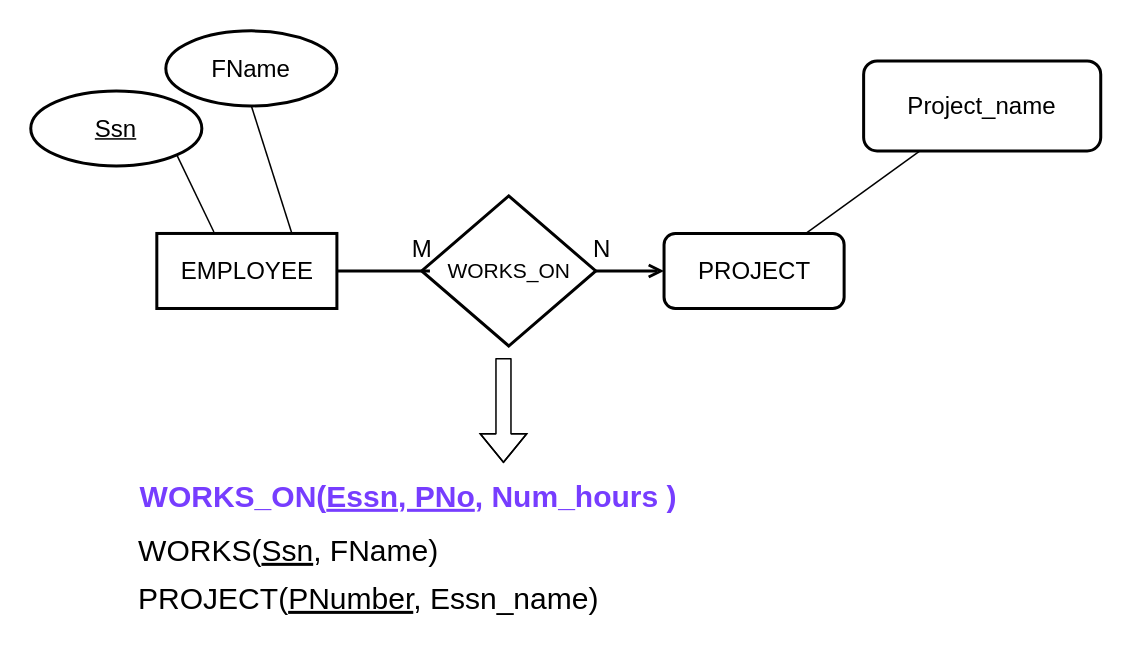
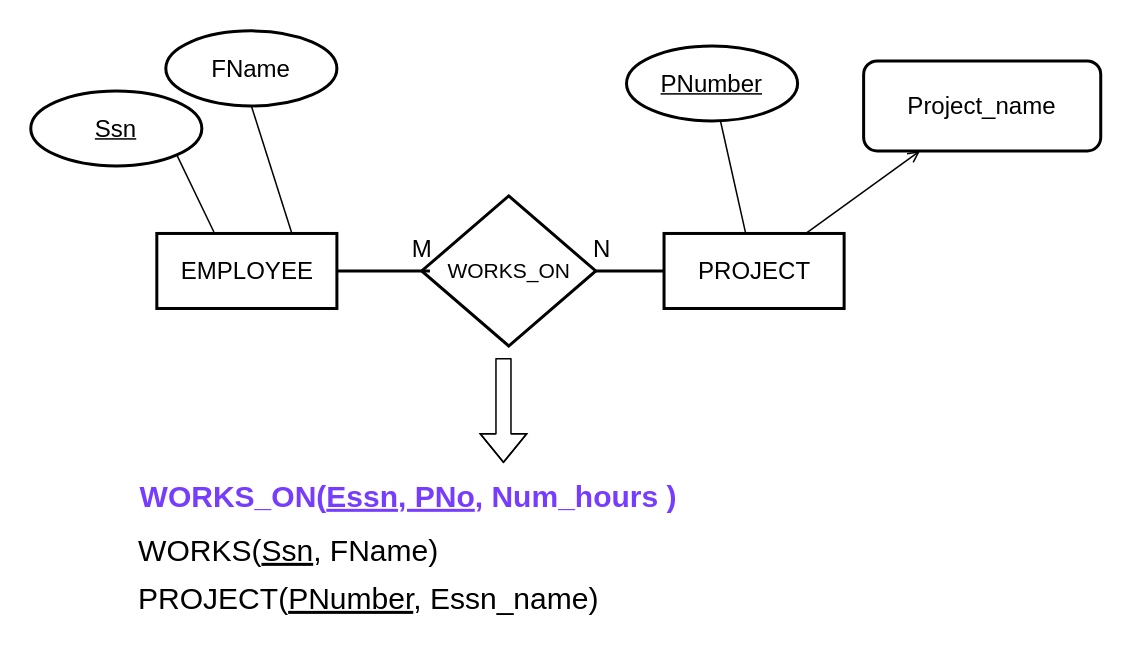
node "PNumber": added
edge "Project_name" -- "PROJECT": arrowhead none -> open
edge "PNumber" -- "PROJECT": added
edge "WORKS_ON" -> "PROJECT": arrowhead open -> none
node "PROJECT": shape rounded rectangle -> rectangle
